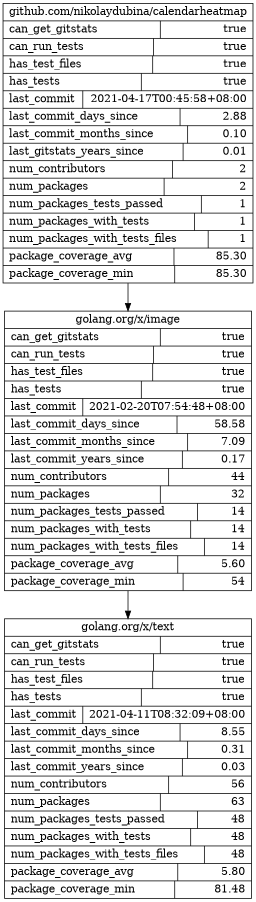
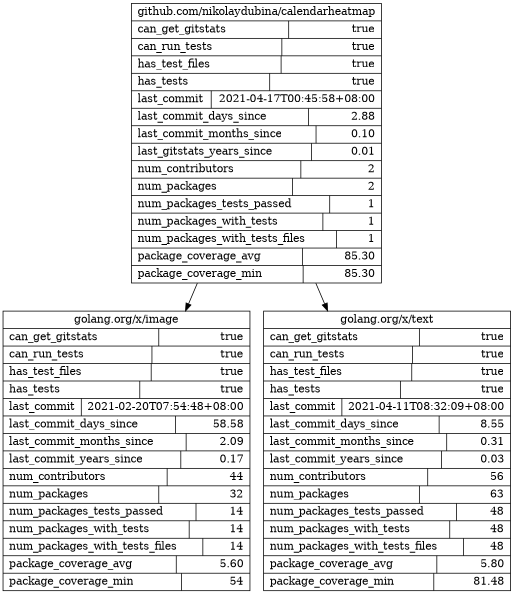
node "golang.org/x/image": text "7.09" -> "2.09"
edge "golang.org/x/image" -> "golang.org/x/text": now "github.com/nikolaydubina/calendarheatmap" -> "golang.org/x/text"
